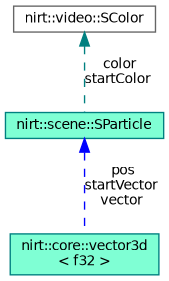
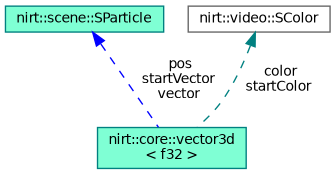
edge "nirt::scene::SParticle" -> "nirt::video::SColor": now "nirt::core::vector3d < f32 >" -> "nirt::video::SColor"
